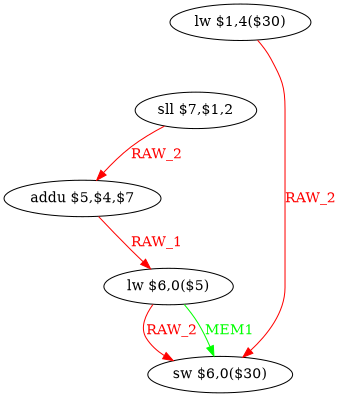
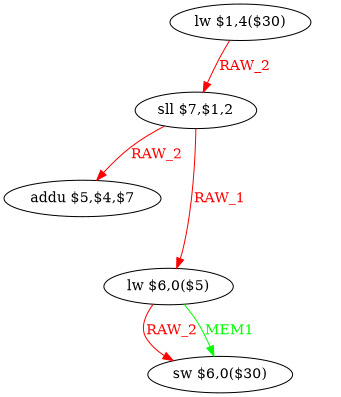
edge "lw $1,4($30)" -> "sw $6,0($30)": now "lw $1,4($30)" -> "sll $7,$1,2"
edge "addu $5,$4,$7" -> "lw $6,0($5)": now "sll $7,$1,2" -> "lw $6,0($5)"
